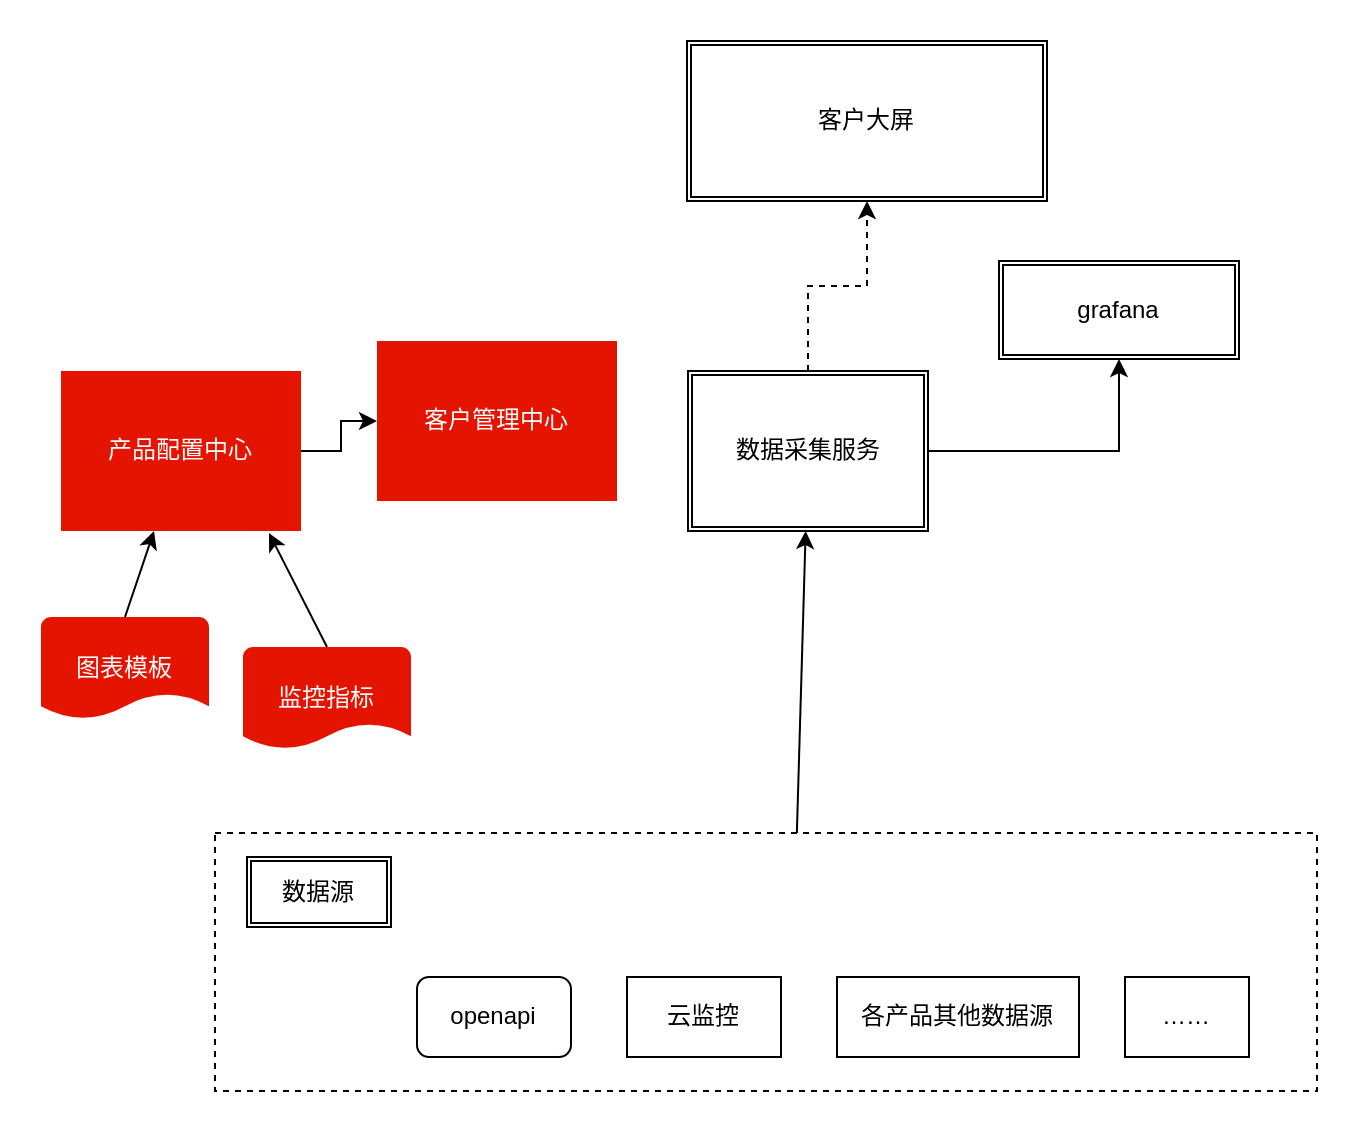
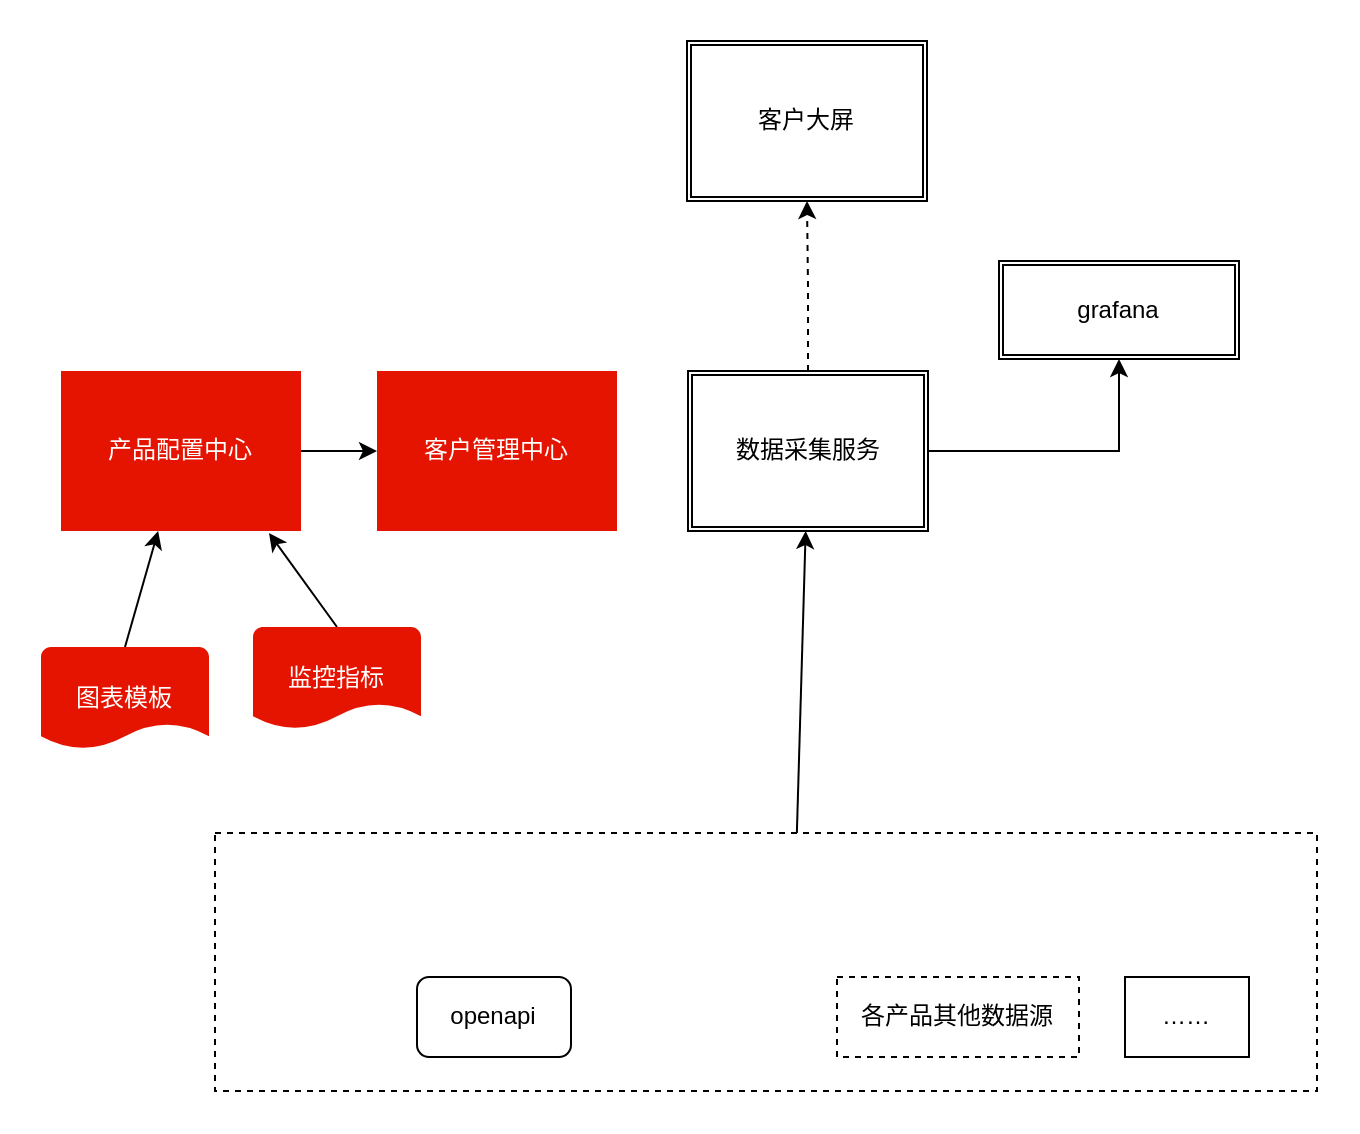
node "客户大屏": size 360x160 -> 240x160
node "客户管理中心": moved (497, 421) -> (497, 451)
node "图表模板": moved (125, 668) -> (125, 698)
node "监控指标": moved (327, 698) -> (337, 678)
node "数据源": removed
node "云监控": removed
node "各产品其他数据源": style solid -> dashed
